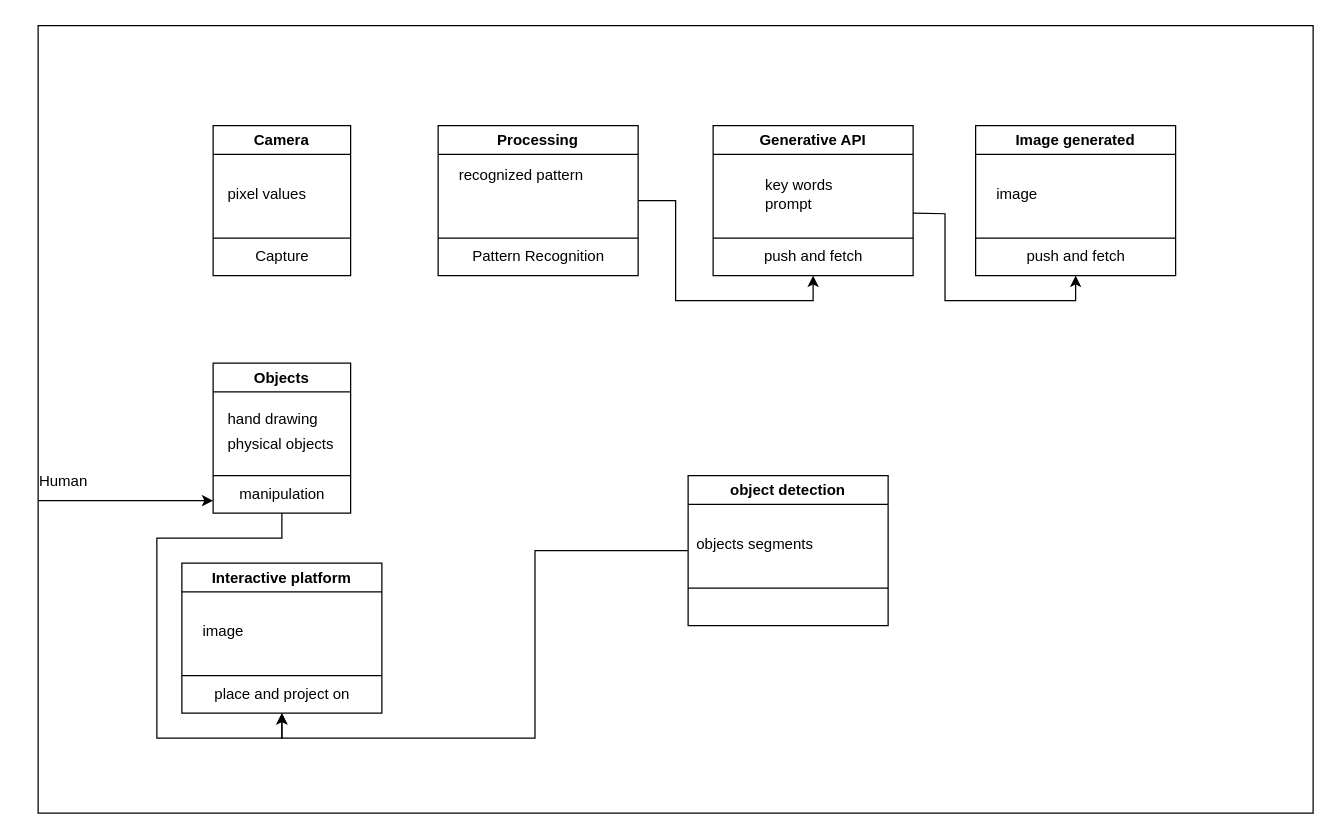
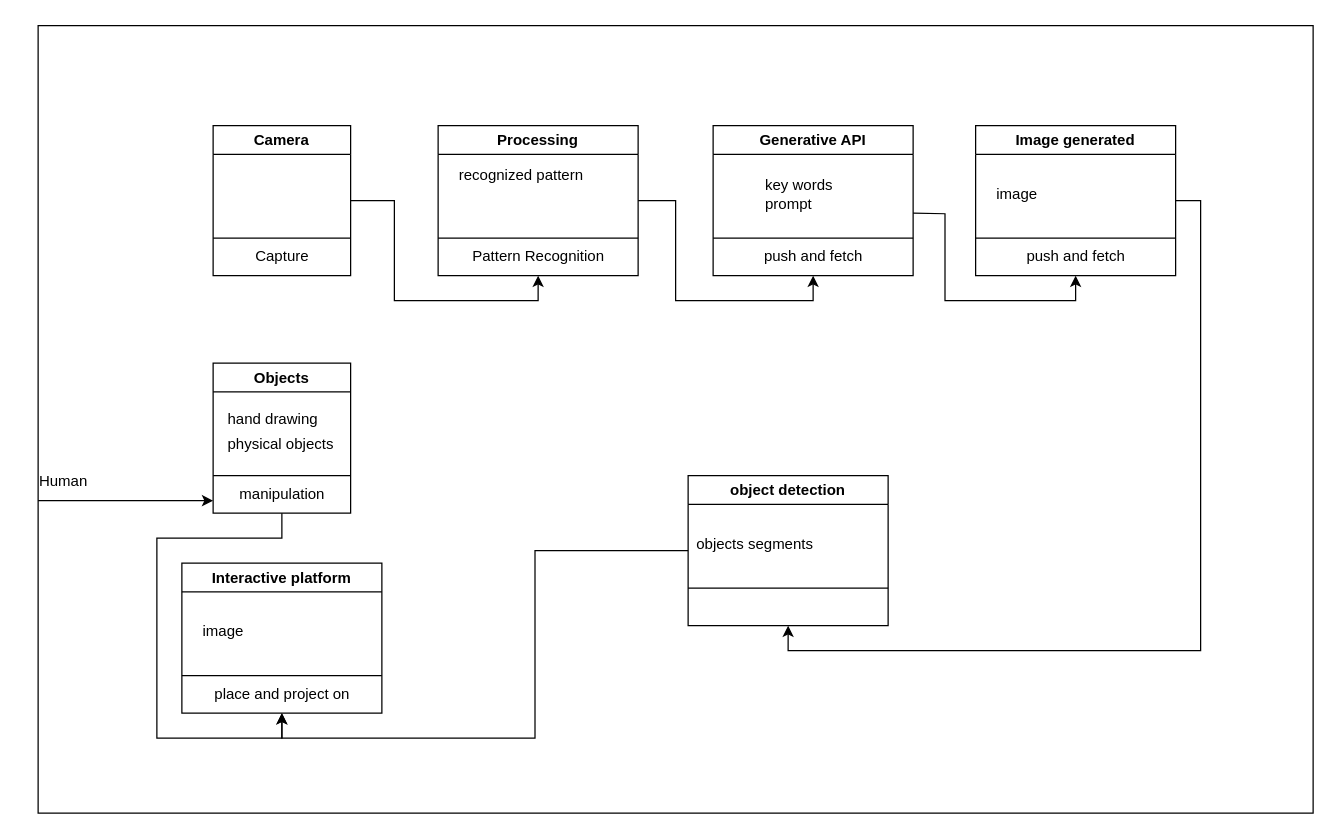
node "pixel values": removed
edge "Camera" -> "Processing": added
edge "Image generated" -> "object detection": added
